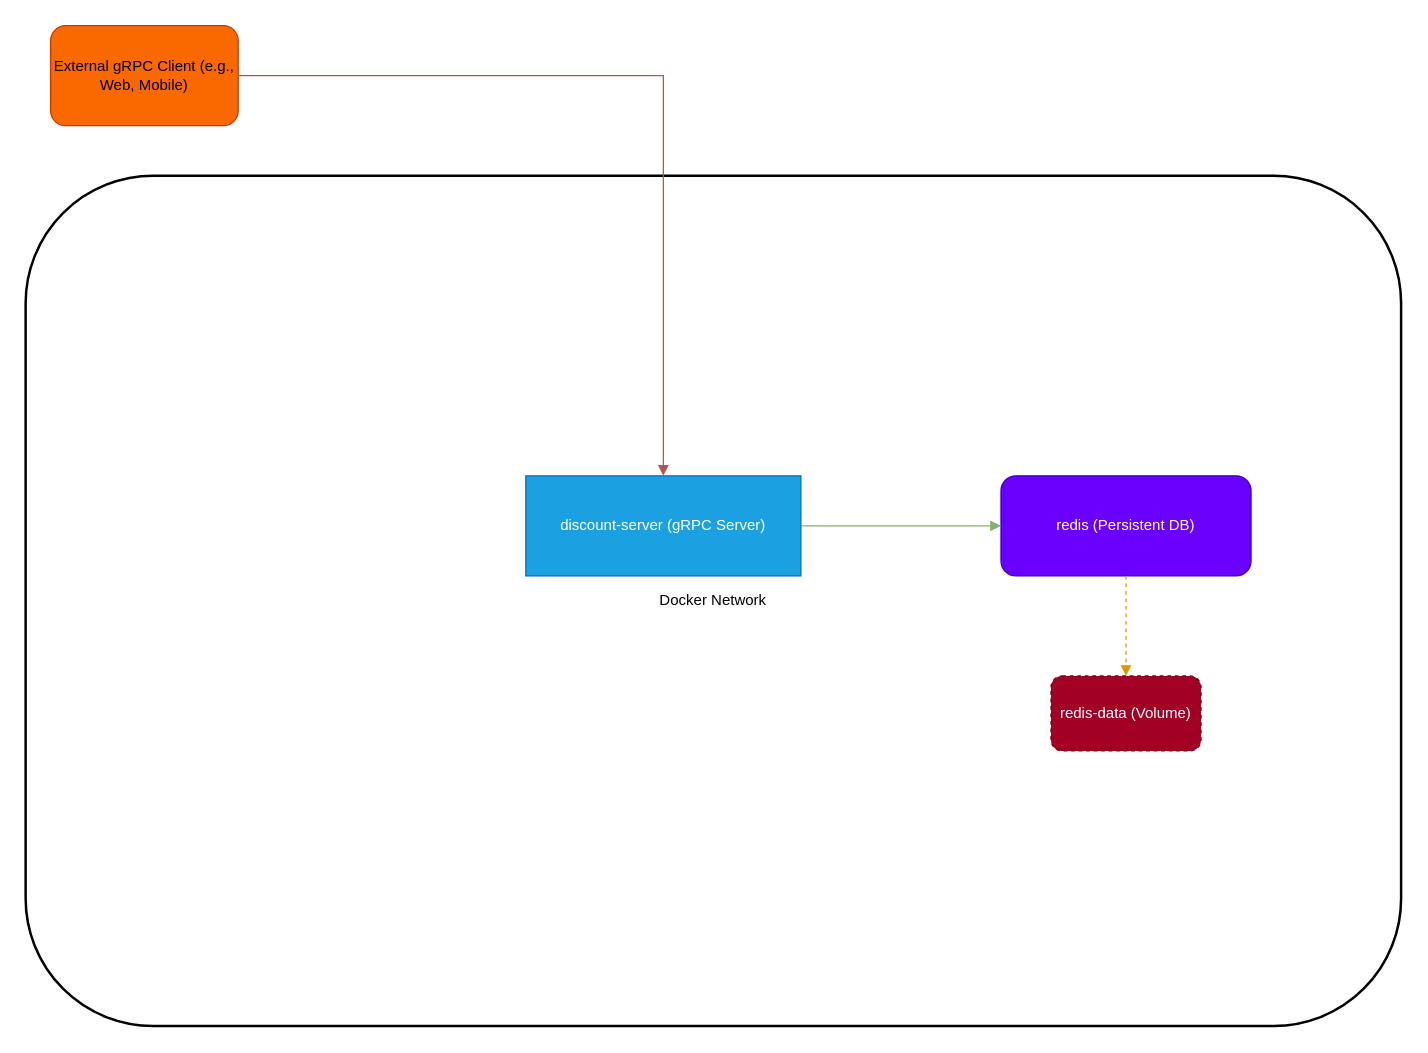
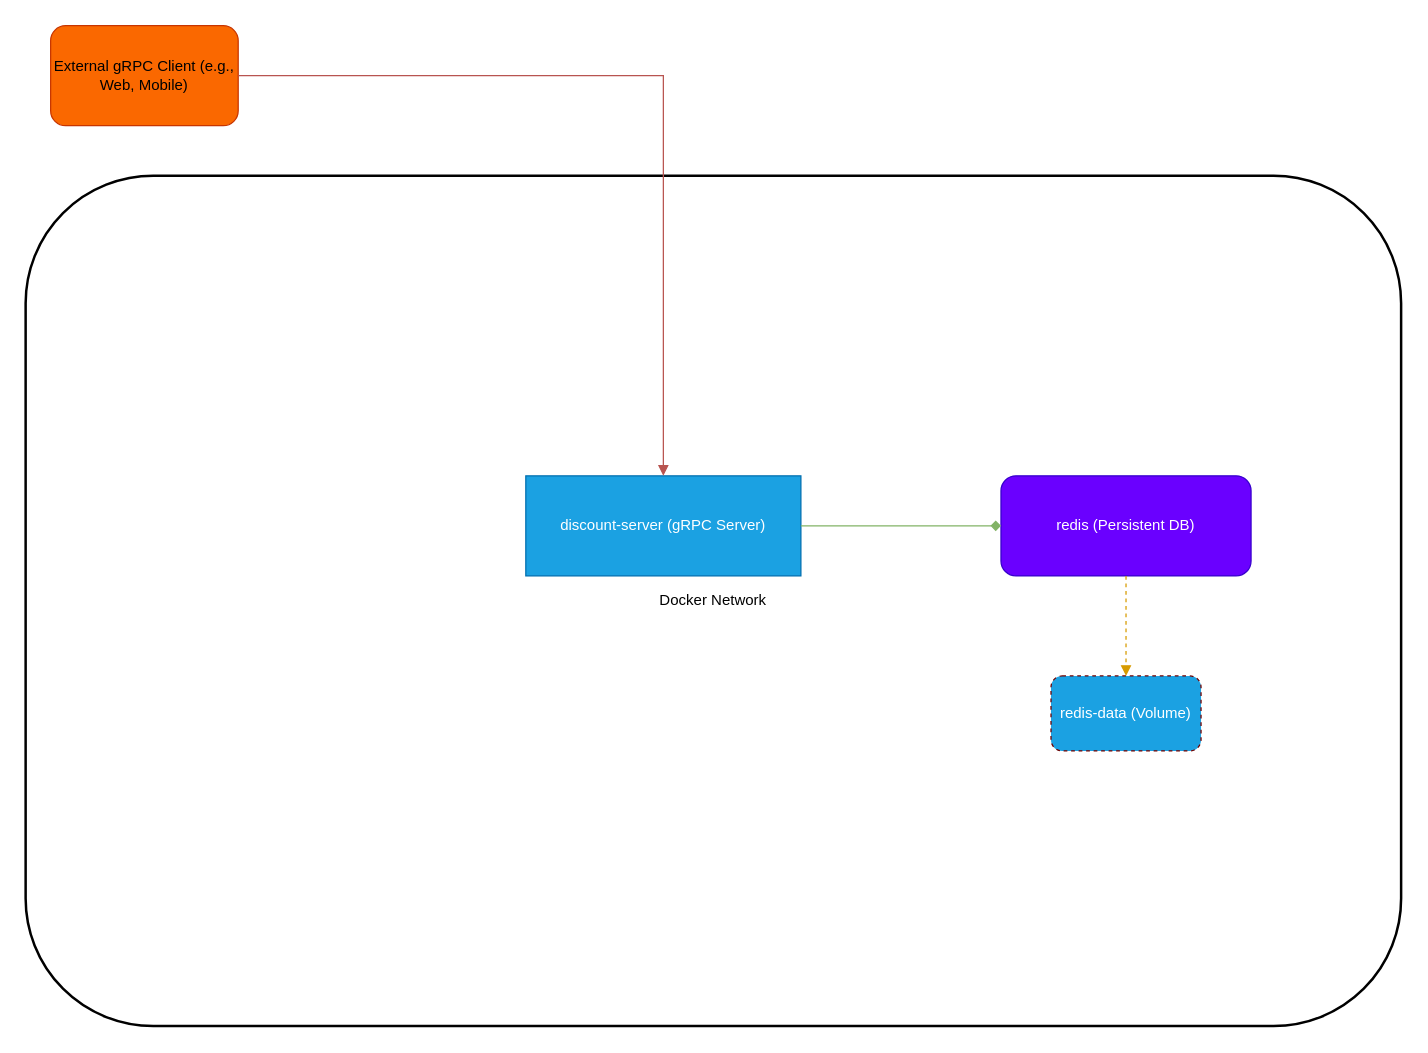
edge "discount-server (gRPC Server)" -> "redis (Persistent DB)": arrowhead block -> diamond
node "redis-data (Volume)": fillcolor #a20025 -> #1ba1e2
